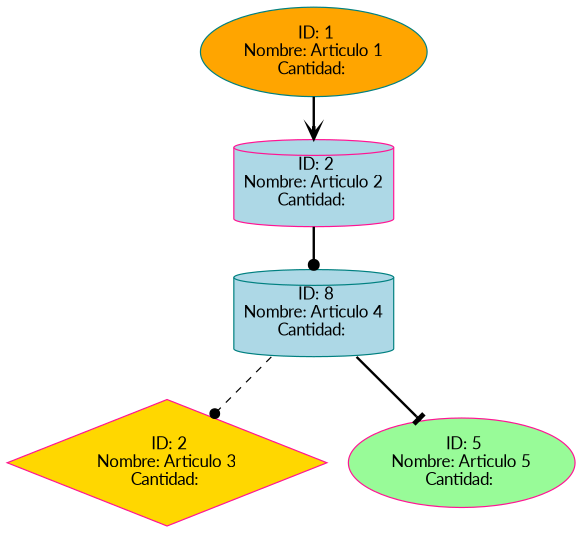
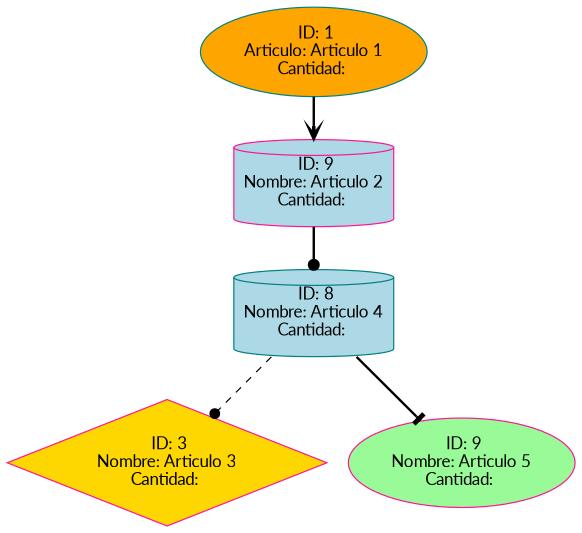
node "ID: 1 Nombre: Articulo 1 Cantidad:": label "ID: 1 Nombre: Articulo 1 Cantidad:" -> "ID: 1 Articulo: Articulo 1 Cantidad:"
node "ID: 2 Nombre: Articulo 2 Cantidad:": label "ID: 2 Nombre: Articulo 2 Cantidad:" -> "ID: 9 Nombre: Articulo 2 Cantidad:"
node "ID: 2 Nombre: Articulo 3 Cantidad:": label "ID: 2 Nombre: Articulo 3 Cantidad:" -> "ID: 3 Nombre: Articulo 3 Cantidad:"
node "ID: 5 Nombre: Articulo 5 Cantidad:": label "ID: 5 Nombre: Articulo 5 Cantidad:" -> "ID: 9 Nombre: Articulo 5 Cantidad:"
